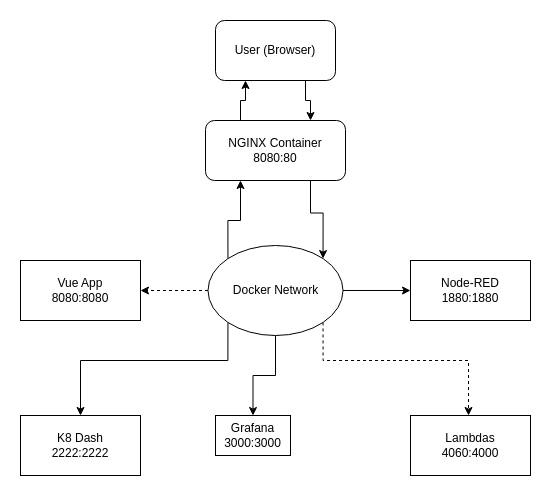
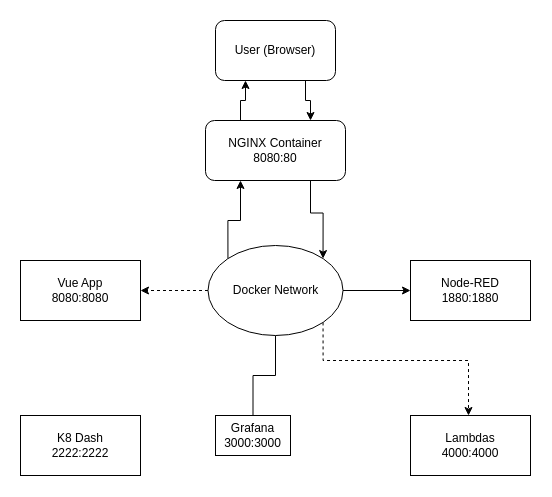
edge "Docker Network" -> "K8 Dash 2222:2222": removed
edge "Docker Network" -> "Grafana 3000:3000": arrowhead classic -> none
node "Lambdas 4060:4000": label "Lambdas 4060:4000" -> "Lambdas 4000:4000"
